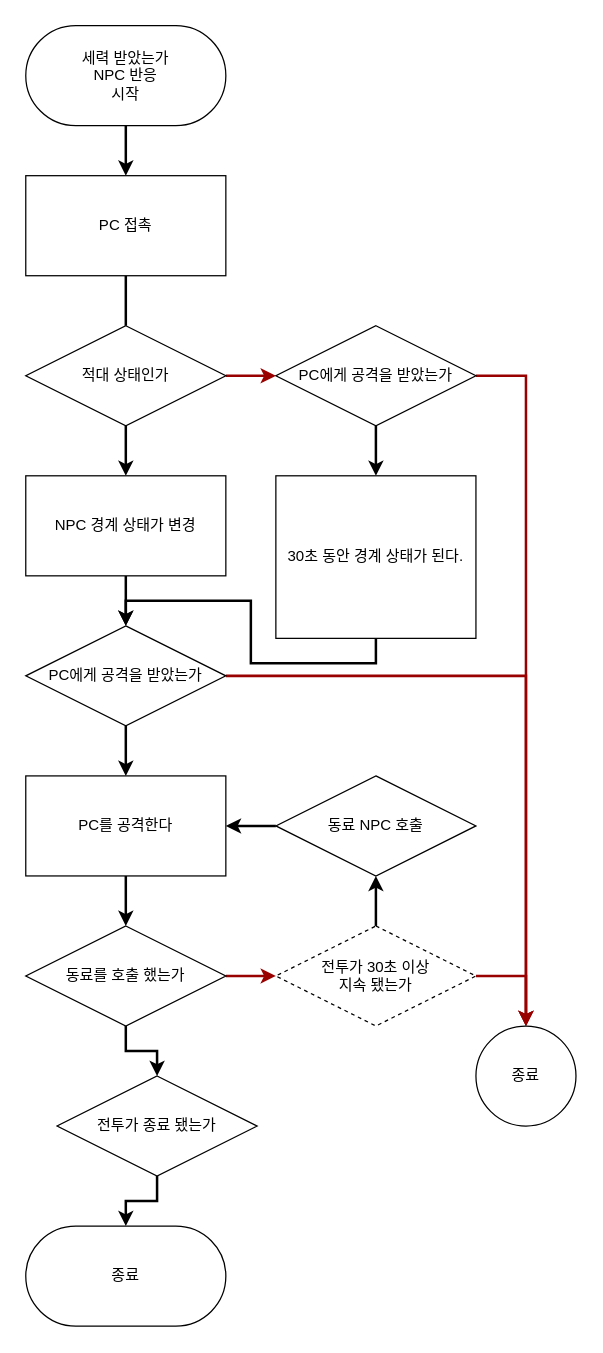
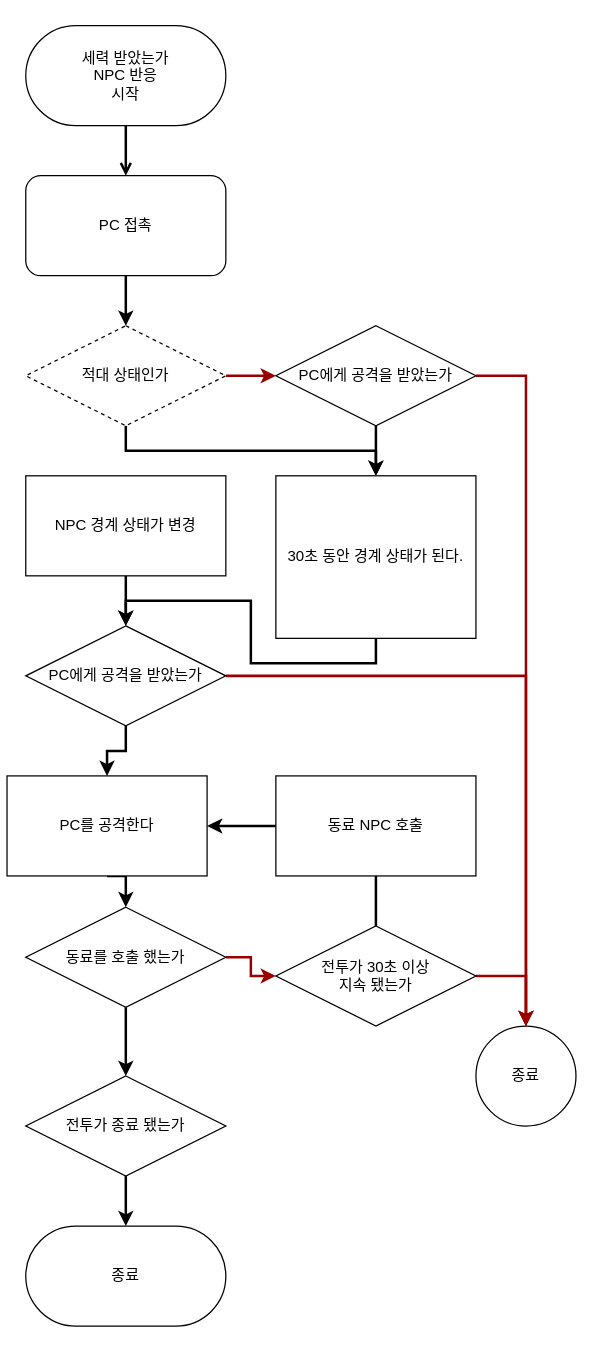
edge "세력 받았는가 NPC 반응 시작" -> "PC 접촉": arrowhead classic -> open
node "PC 접촉": shape rectangle -> rounded rectangle
edge "PC 접촉" -- "적대 상태인가": arrowhead none -> classic
node "적대 상태인가": style solid -> dashed
edge "적대 상태인가" -> "NPC 경계 상태가 변경": now "적대 상태인가" -> "30초 동안 경계 상태가 된다."
node "PC를 공격한다": moved (126, 826) -> (107, 826)
node "동료 NPC 호출": shape diamond -> rectangle
edge "전투가 30초 이상 지속 됐는가" -> "동료 NPC 호출": arrowhead classic -> none
node "동료를 호출 했는가": moved (126, 976) -> (126, 957)
node "전투가 30초 이상 지속 됐는가": style dashed -> solid
node "전투가 종료 됐는가": moved (157, 1126) -> (126, 1126)
